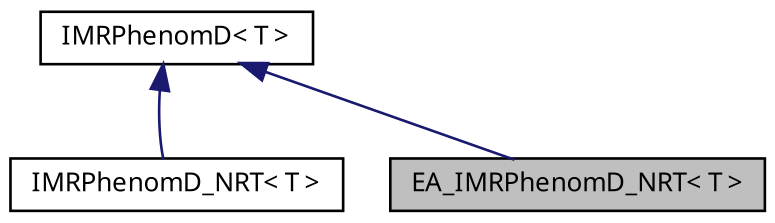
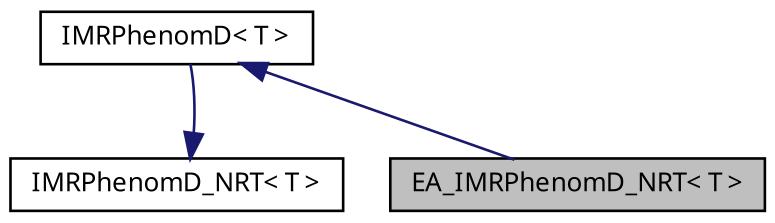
edge "IMRPhenomD_NRT< T >" -> "IMRPhenomD< T >": reversed
